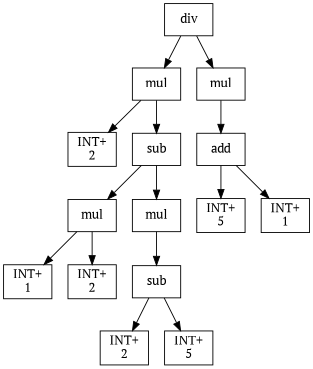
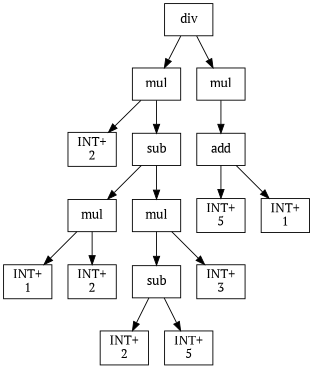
node "INT+ 3": added
